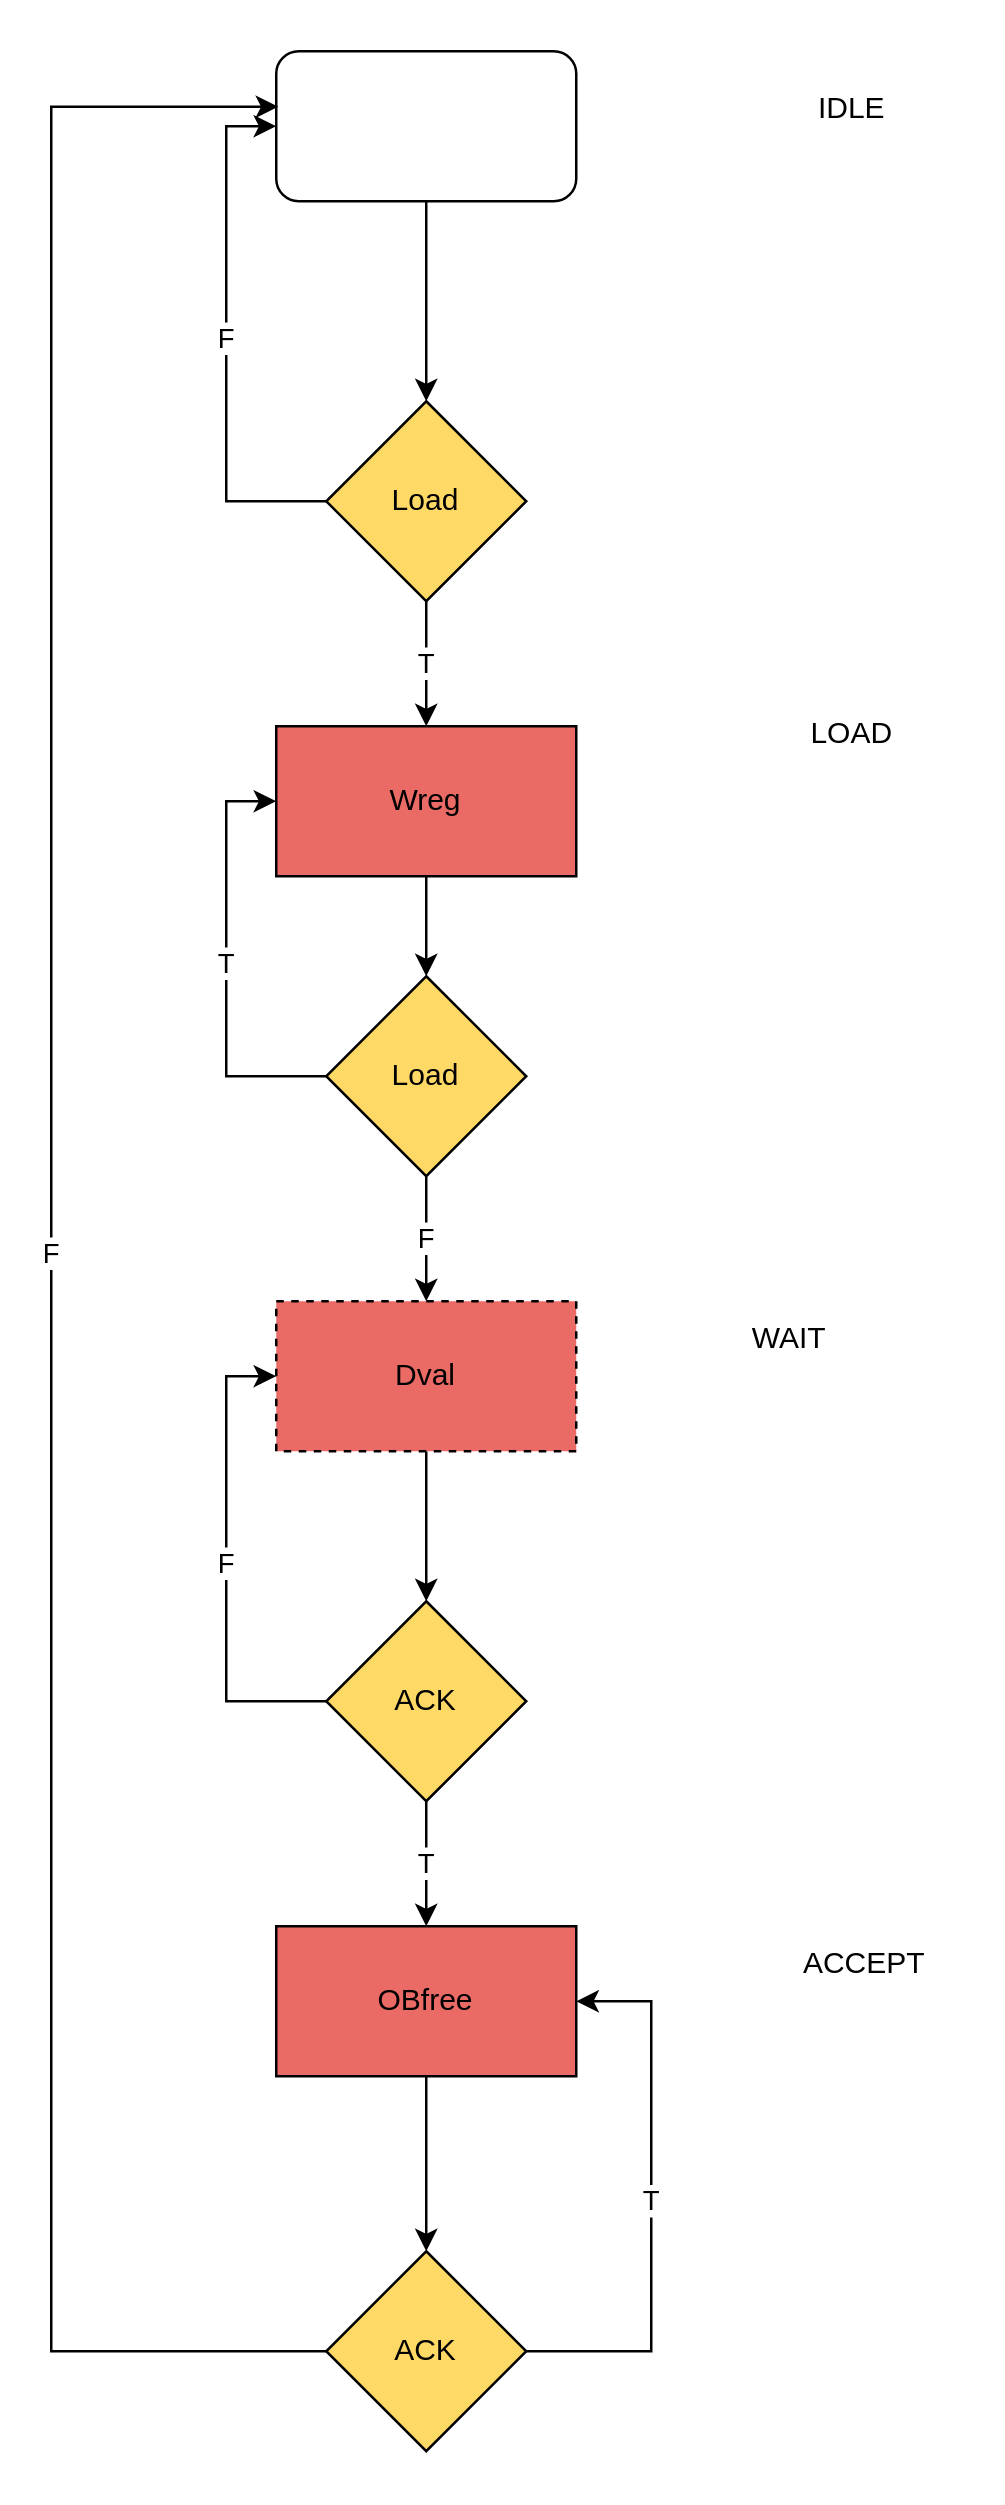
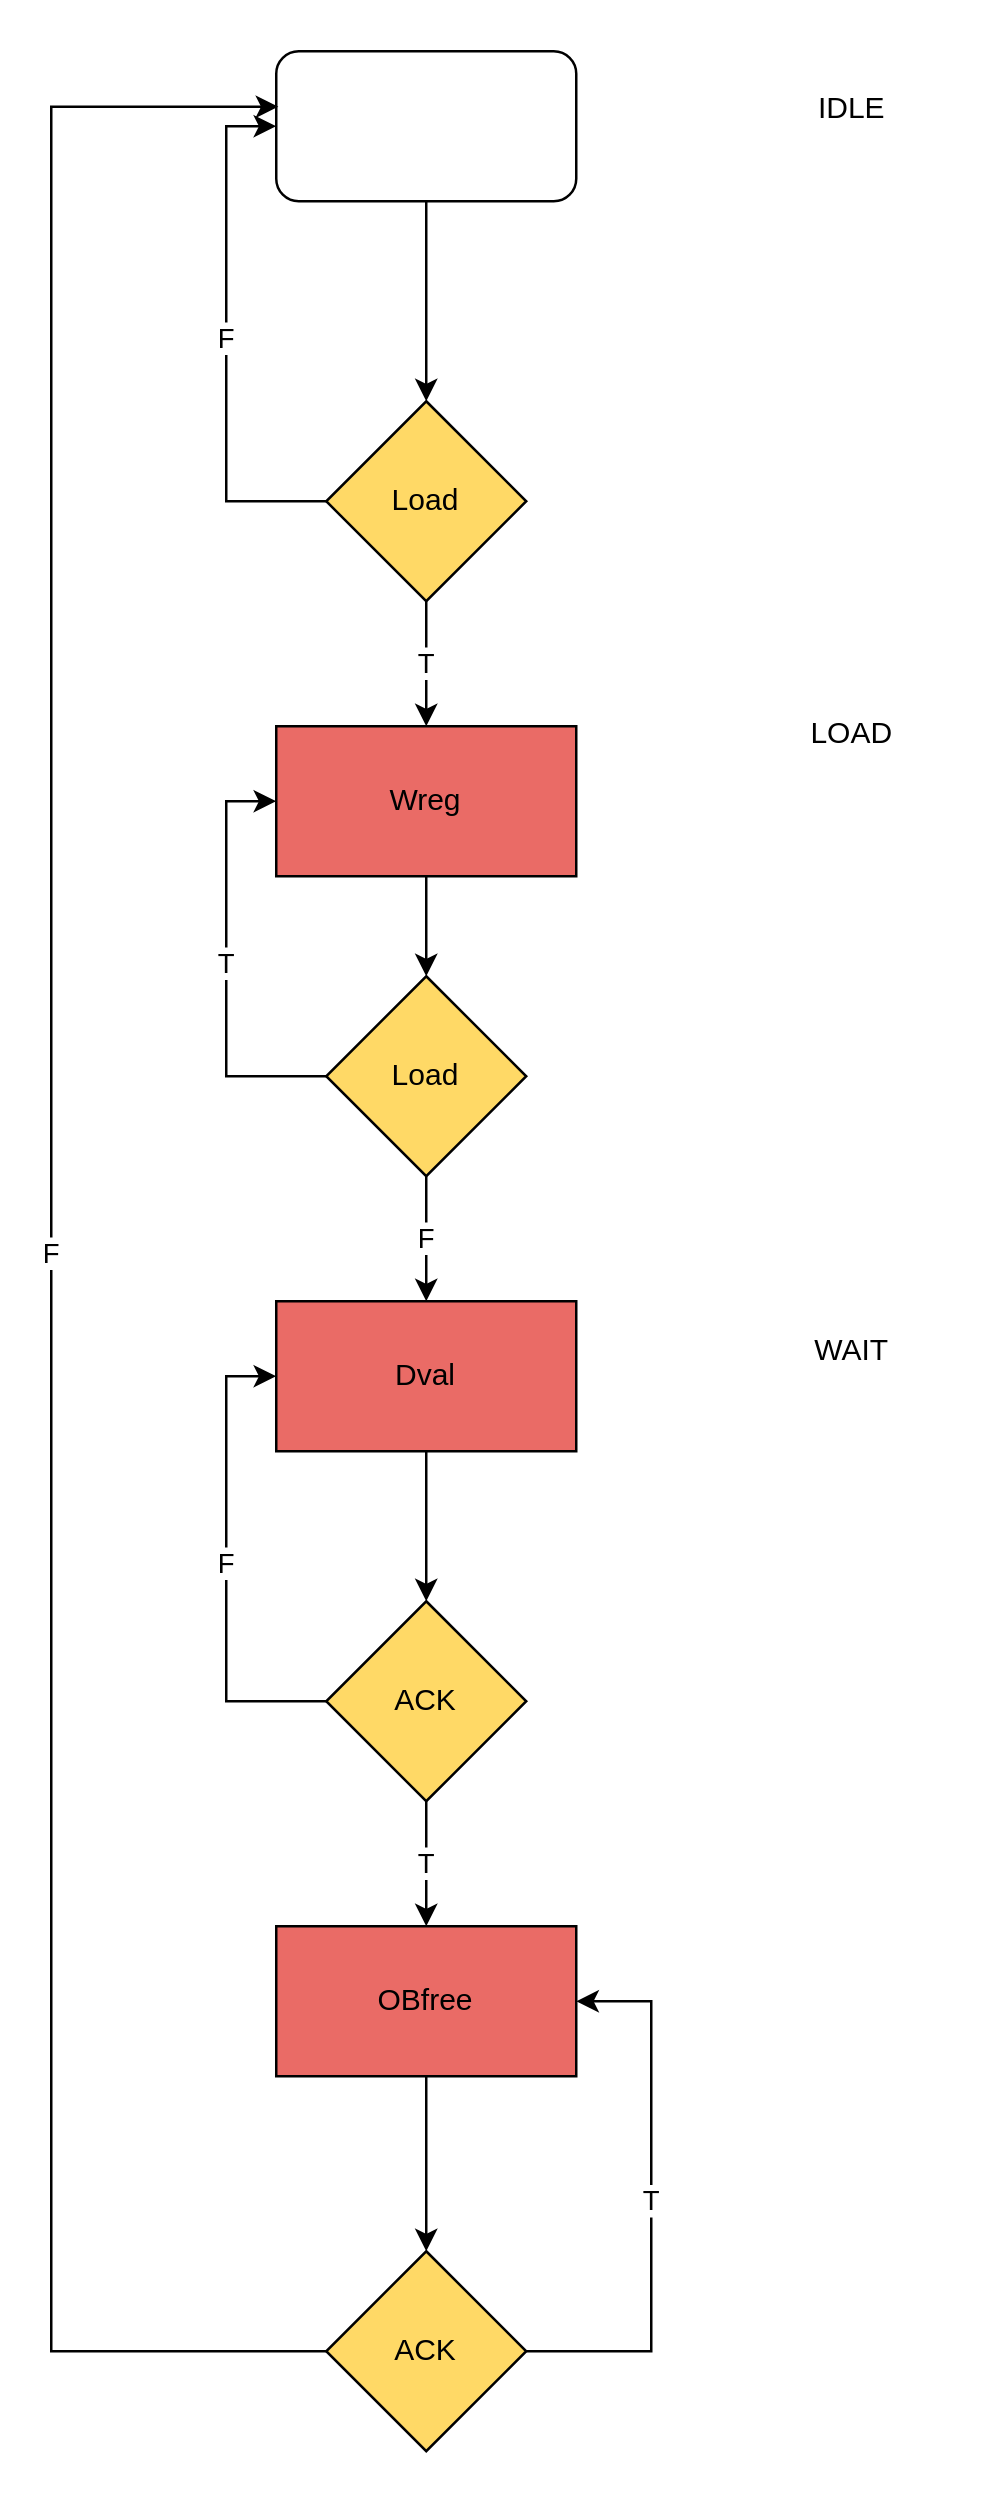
node "WAIT": moved (789, 1339) -> (851, 1351)
node "Dval": style dashed -> solid
node "ACCEPT": removed
